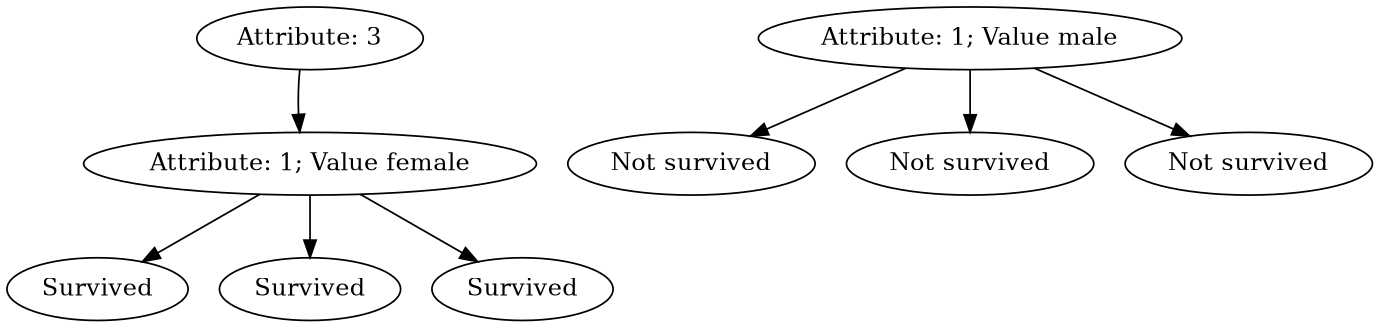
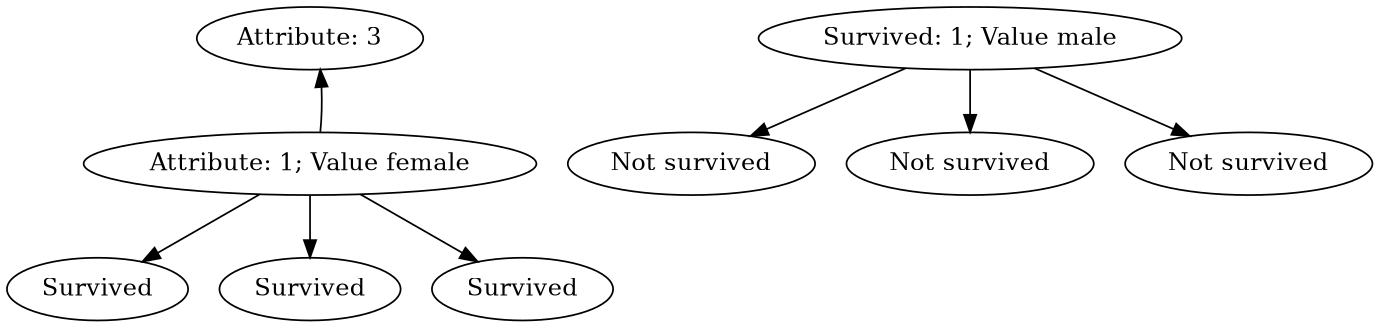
node "Attribute: 1; Value male": label "Attribute: 1; Value male" -> "Survived: 1; Value male"
edge "Attribute: 3" -> "Attribute: 1; Value female": reversed
